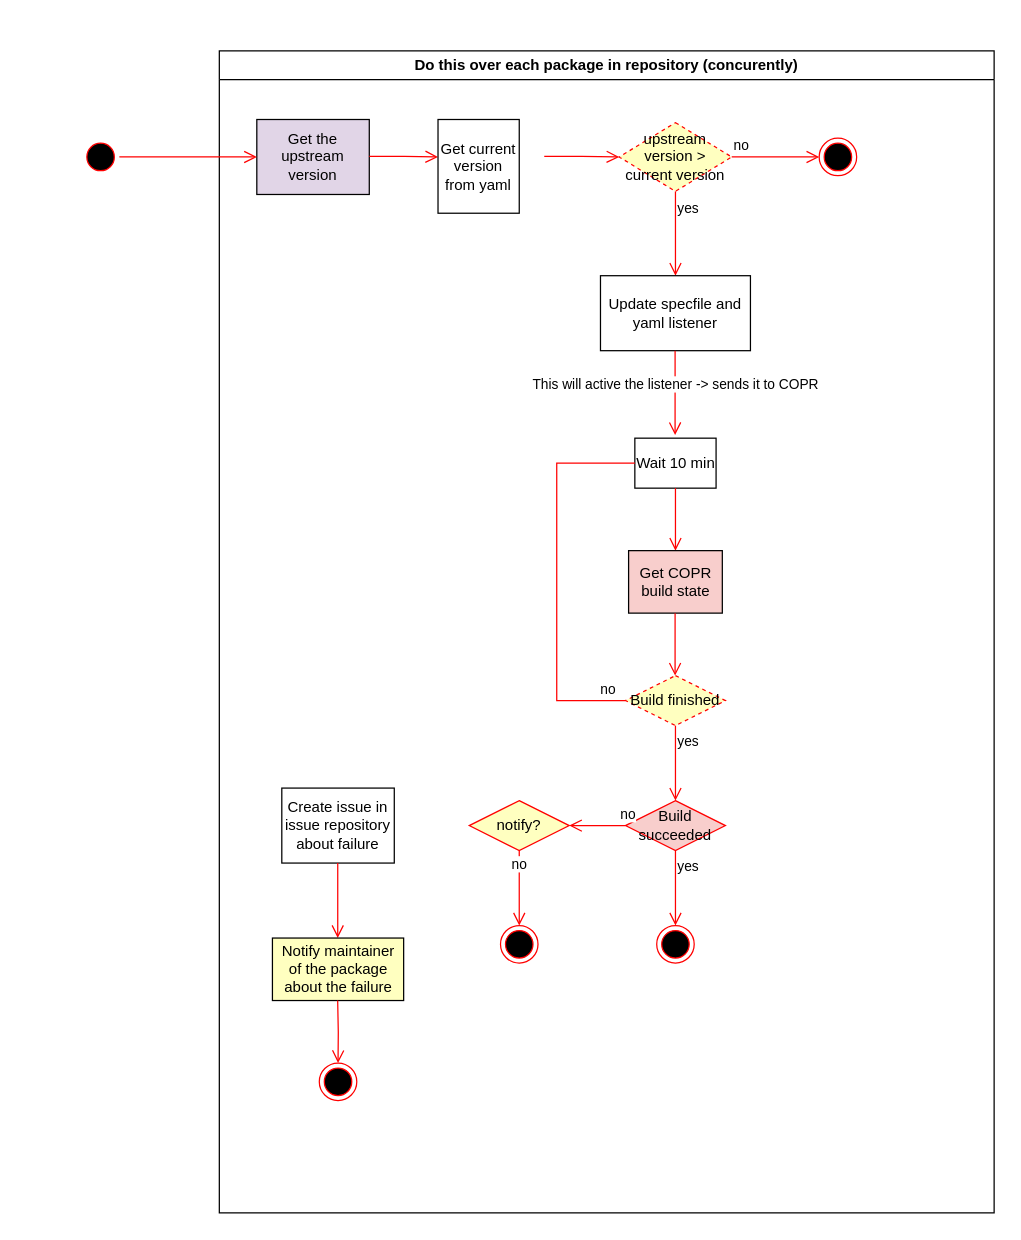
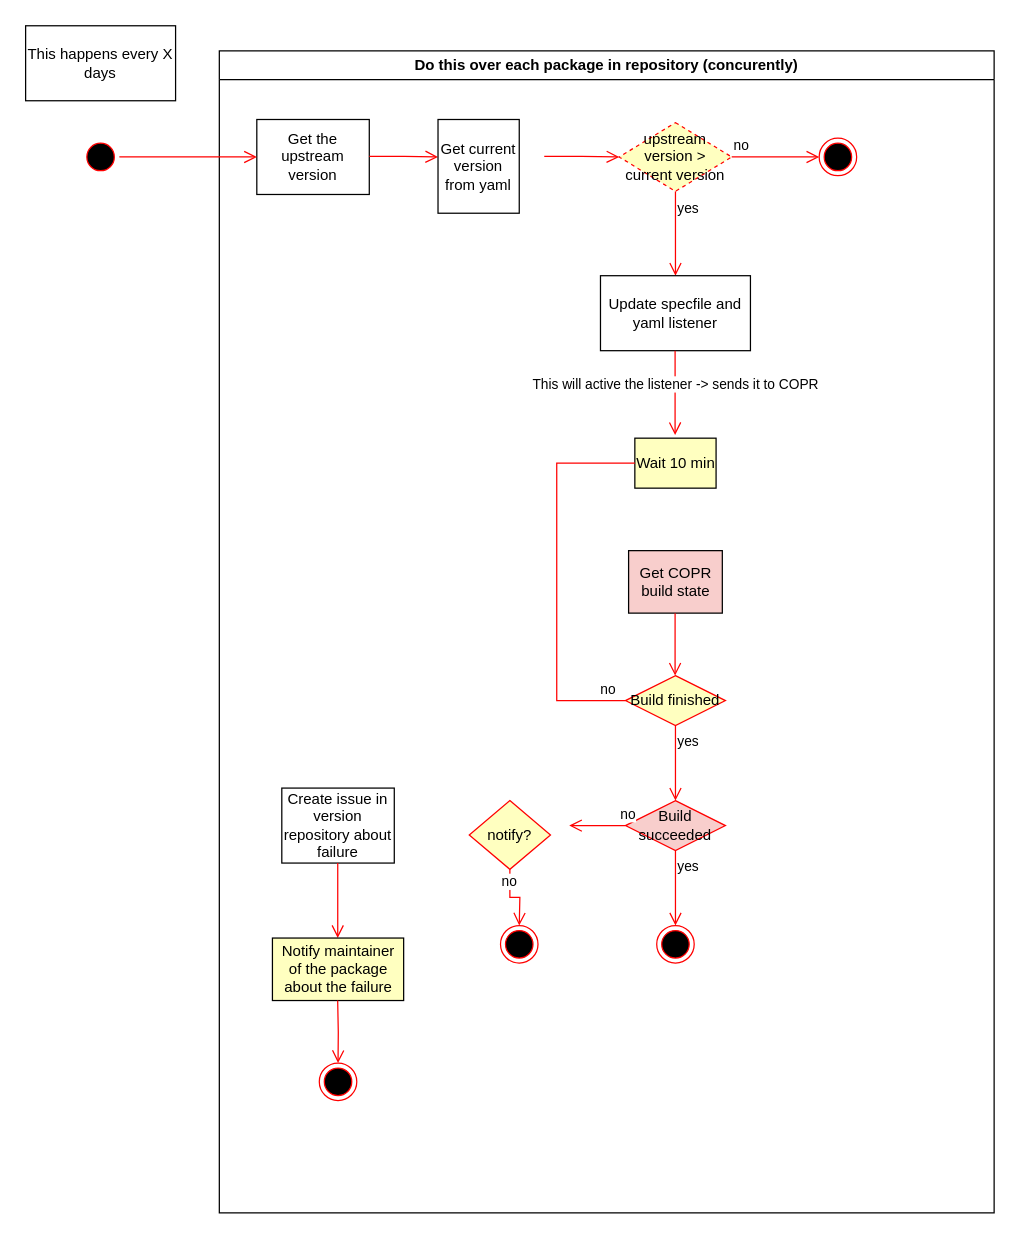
node "This happens every X days": added
node "Get the upstream version": fillcolor #e1d5e7 -> #ffffff
node "Wait 10 min": fillcolor #ffffff -> #ffffc0
edge "Wait 10 min" -> "Get COPR build state": removed
node "Build finished": style dashed -> solid
node "Create issue in issue repository about failure": label "Create issue in issue repository about failure" -> "Create issue in version repository about failure"
node "notify?": size 100x50 -> 81x69
